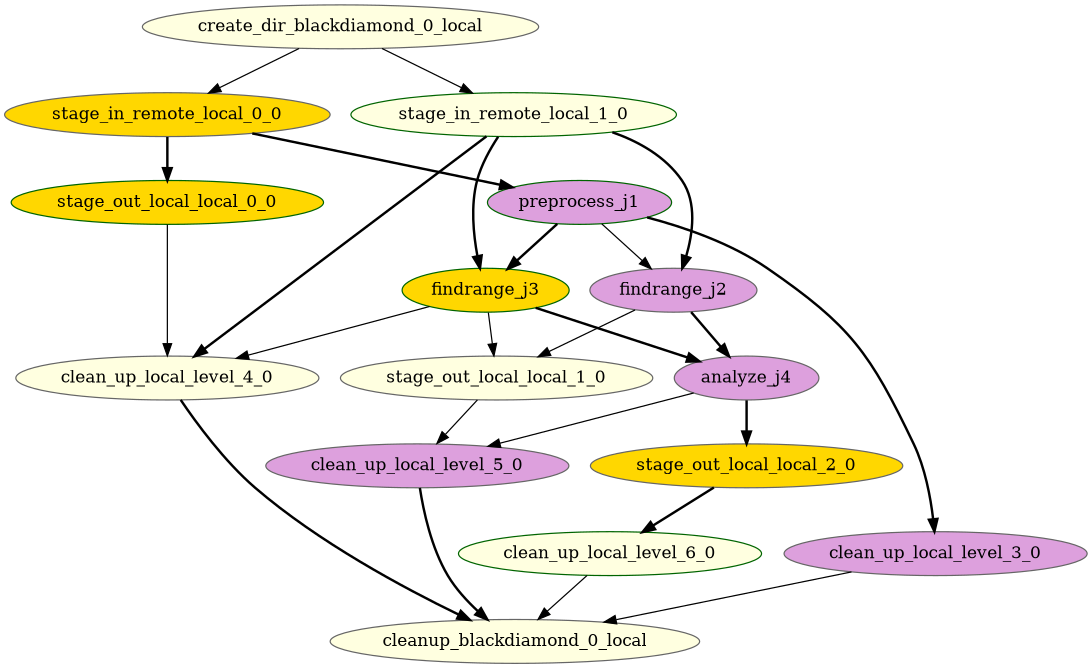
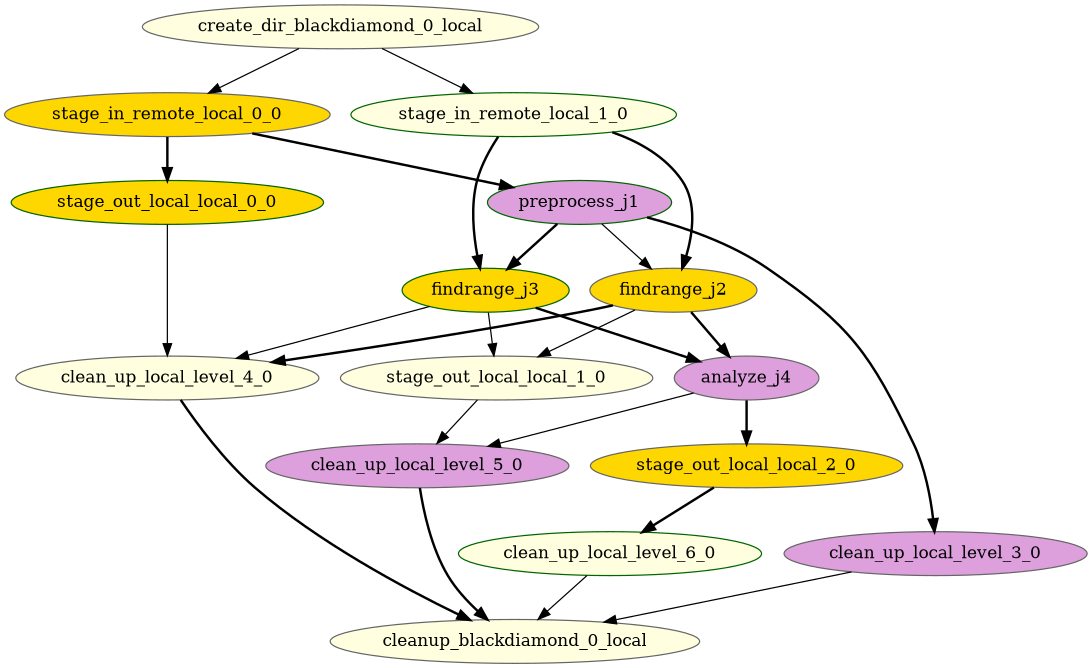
edge "stage_in_remote_local_1_0" -> "clean_up_local_level_4_0": now "findrange_j2" -> "clean_up_local_level_4_0"
node "findrange_j2": fillcolor plum -> gold
